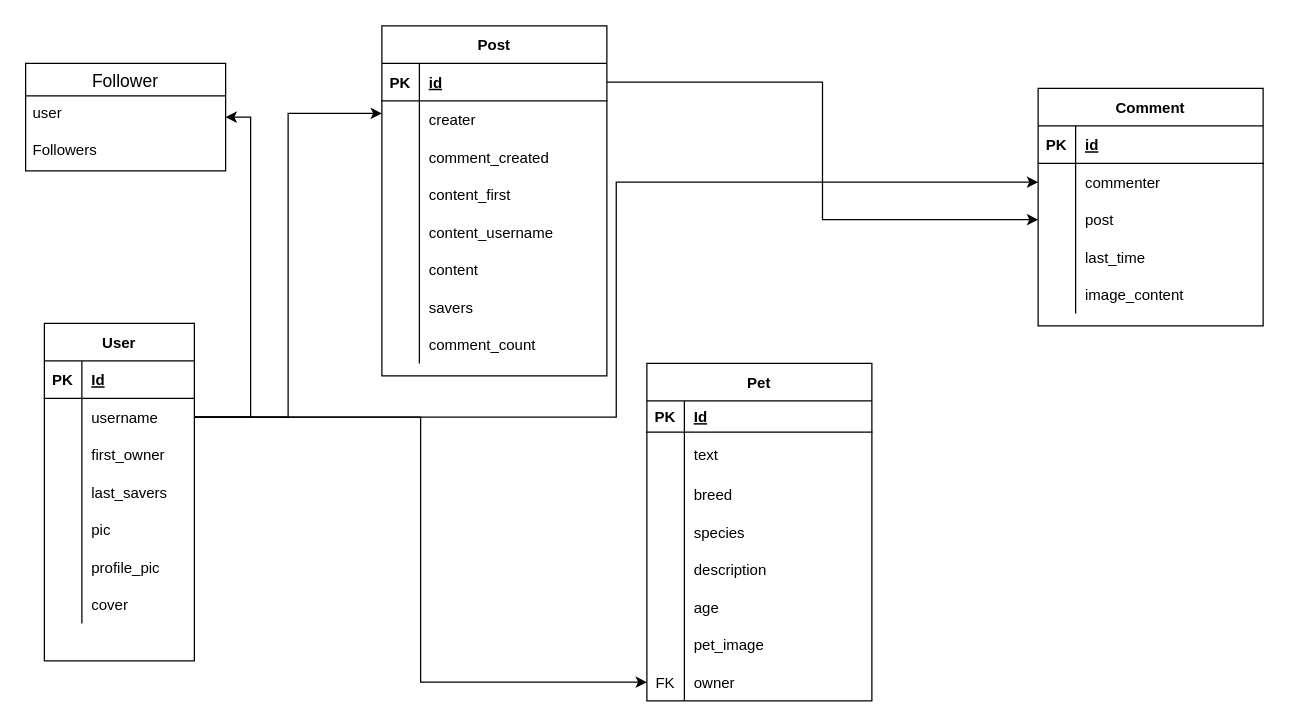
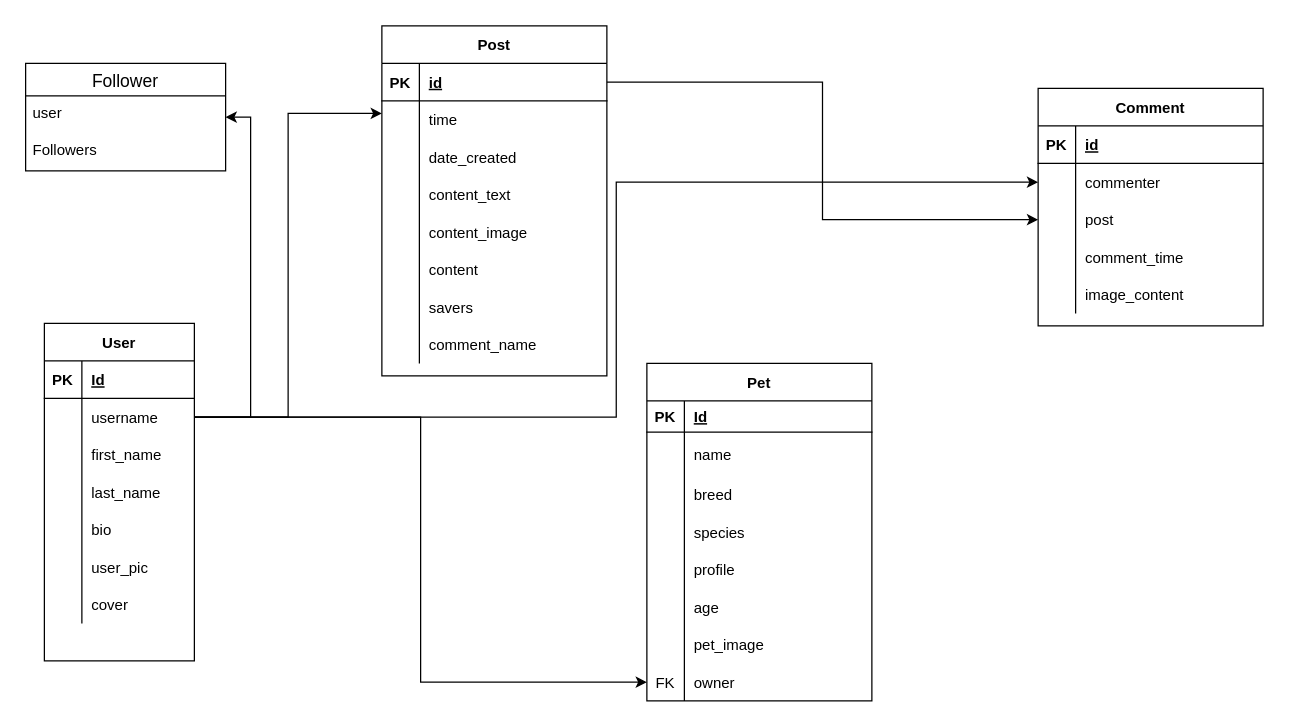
node "creater": label "creater" -> "time"
node "comment_created": label "comment_created" -> "date_created"
node "content_first": label "content_first" -> "content_text"
node "content_username": label "content_username" -> "content_image"
node "last_time": label "last_time" -> "comment_time"
node "comment_count": label "comment_count" -> "comment_name"
node "text": label "text" -> "name"
node "first_owner": label "first_owner" -> "first_name"
node "last_savers": label "last_savers" -> "last_name"
node "pic": label "pic" -> "bio"
node "profile_pic": label "profile_pic" -> "user_pic"
node "description": label "description" -> "profile"
